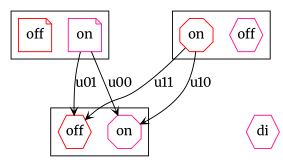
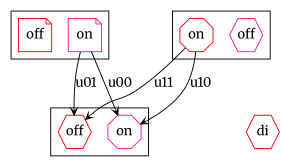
node "di": color deeppink -> red
